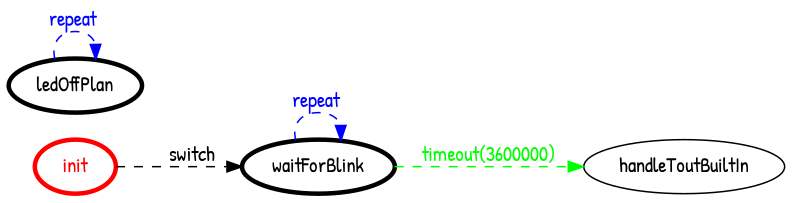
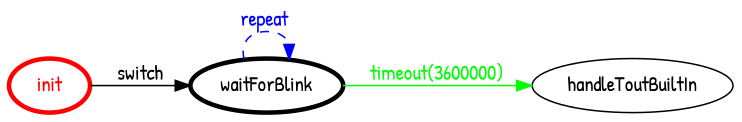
node "ledOffPlan": removed
edge "init" -> "waitForBlink": style dashed -> solid
edge "waitForBlink" -> "handleToutBuiltIn": style dashed -> solid
